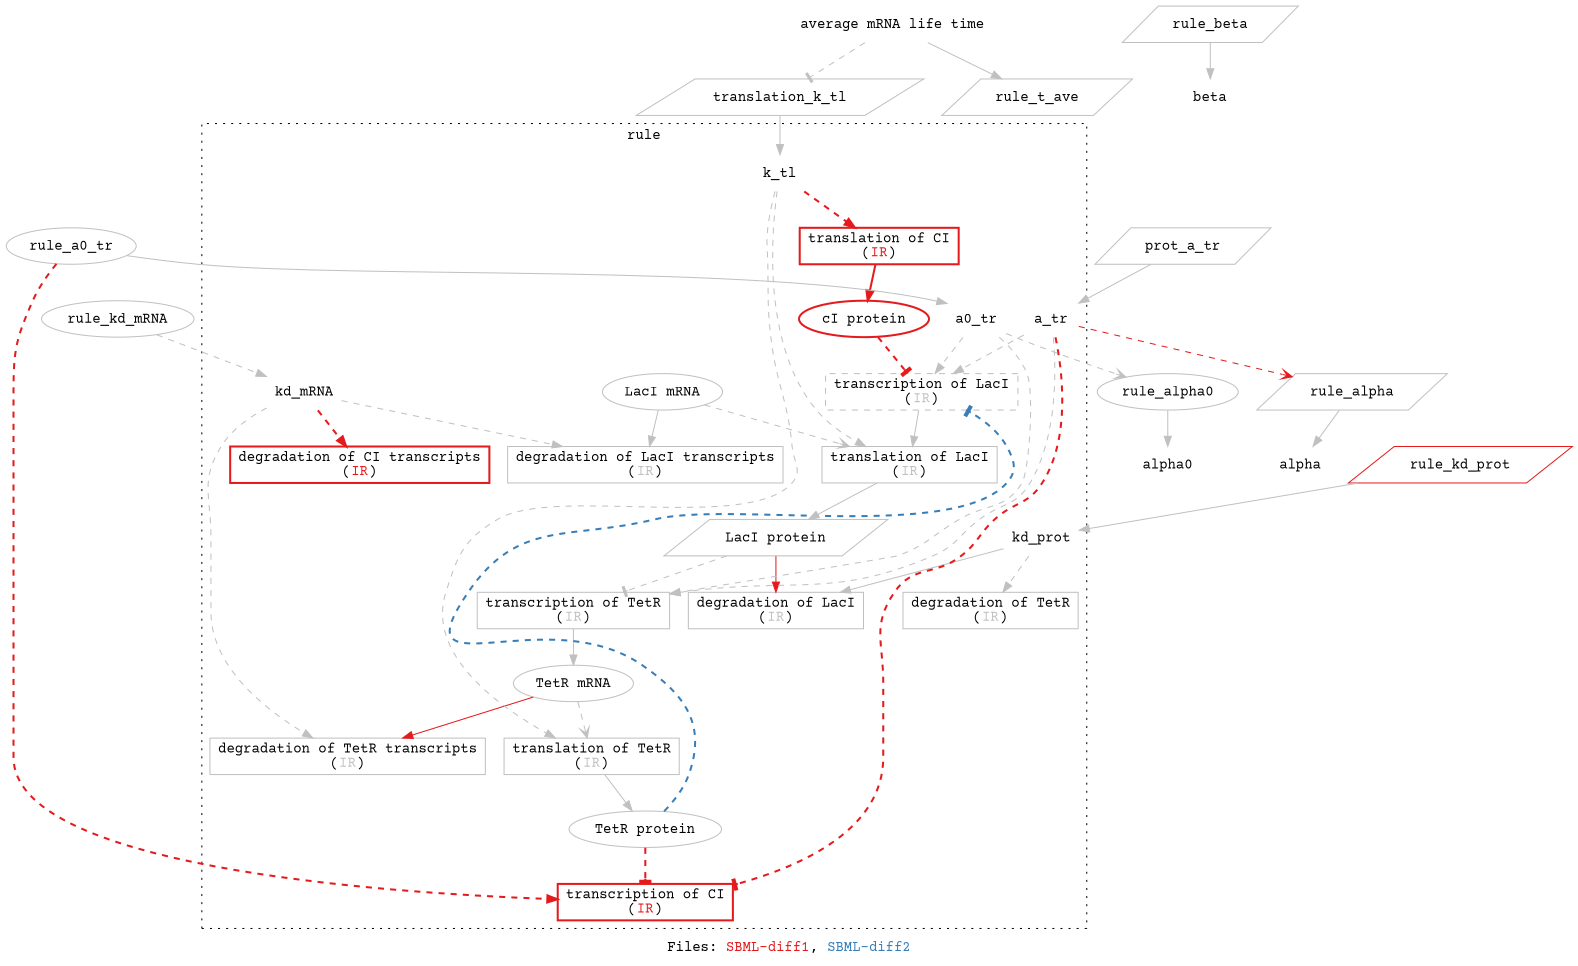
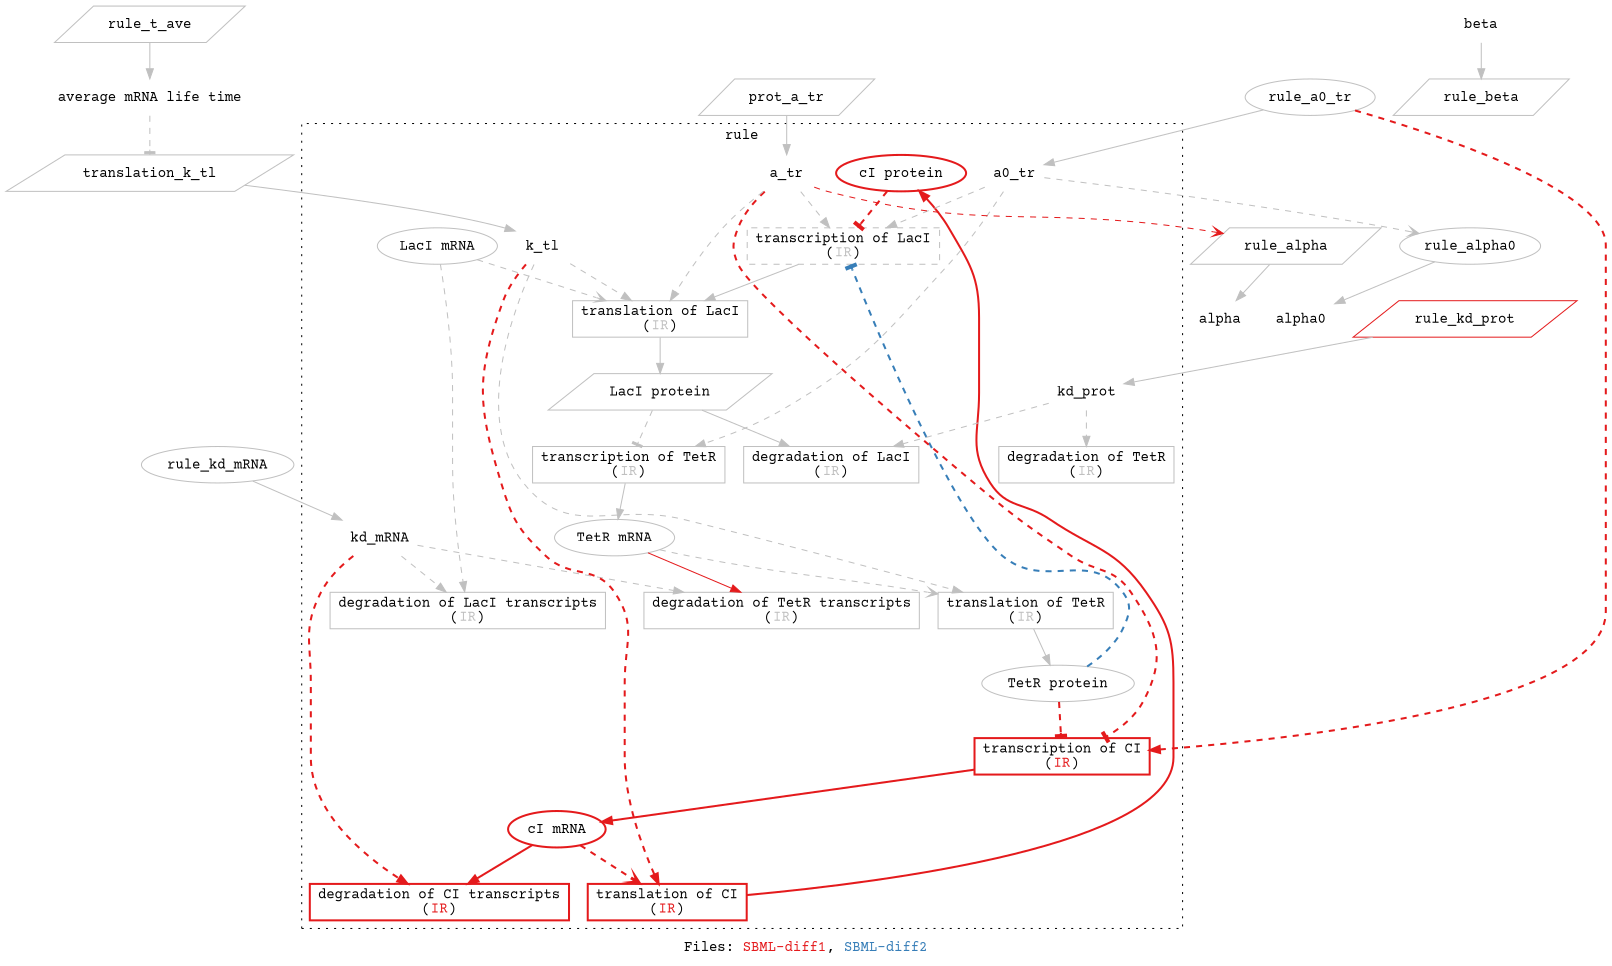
edge "rule_beta" -> "beta": reversed
edge "average mRNA life time" -> "rule_t_ave": reversed
edge "rule_kd_mRNA" -> "kd_mRNA": style dashed -> solid
edge "LacI mRNA" -> "degradation of LacI transcripts": style solid -> dashed
edge "a_tr" -> "transcription of TetR": now "a_tr" -> "translation of LacI"
edge "LacI protein" -> "degradation of LacI": color #e41a1c -> grey
edge "kd_prot" -> "degradation of LacI": style solid -> dashed
node "cI mRNA": added
